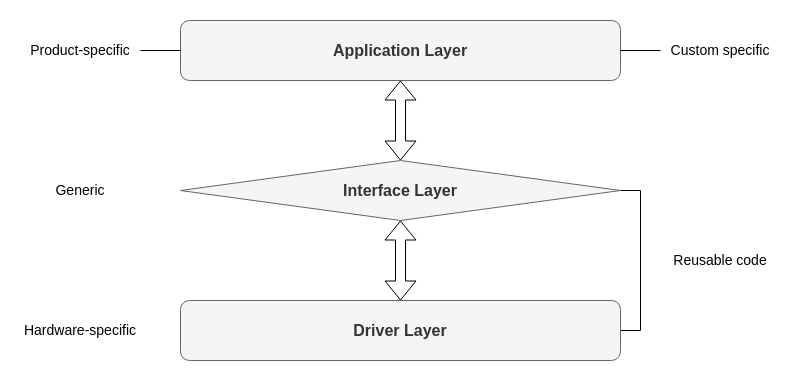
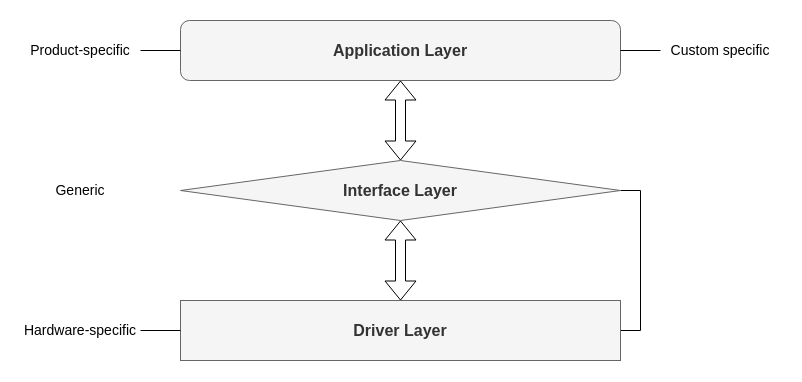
node "Reusable code": removed
edge "Hardware-specific" -- "Driver Layer": added
node "Driver Layer": shape rounded rectangle -> rectangle
